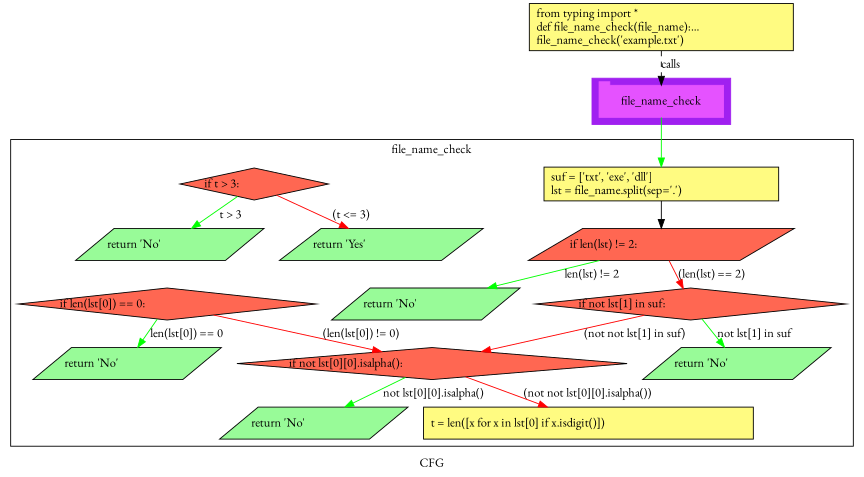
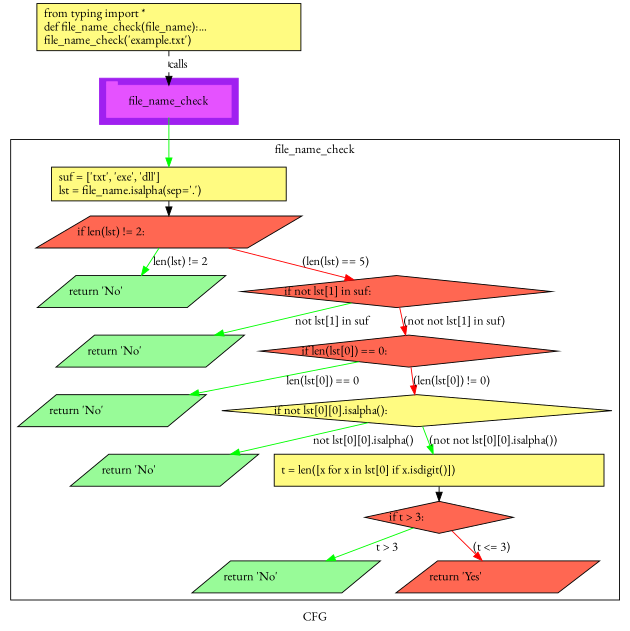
node "suf = ['txt', 'exe', 'dll'] lst = file_name.split(sep='.')": label "suf = ['txt', 'exe', 'dll'] lst = file_name.split(sep='.')" -> "suf = ['txt', 'exe', 'dll'] lst = file_name.isalpha(sep='.')"
node "return 'Yes'": fillcolor #98fb98 -> #ff6752
edge "if len(lst) != 2:" -> "if not lst[1] in suf:": label "(len(lst) == 2)" -> "(len(lst) == 5)"
edge "if not lst[1] in suf:" -> "if not lst[0][0].isalpha():": now "if not lst[1] in suf:" -> "if len(lst[0]) == 0:"
node "if not lst[0][0].isalpha():": fillcolor #ff6752 -> #fffb81
edge "if not lst[0][0].isalpha():" -> "t = len([x for x in lst[0] if x.isdigit()])": color red -> green
edge "t = len([x for x in lst[0] if x.isdigit()])" -> "if t > 3:": added
